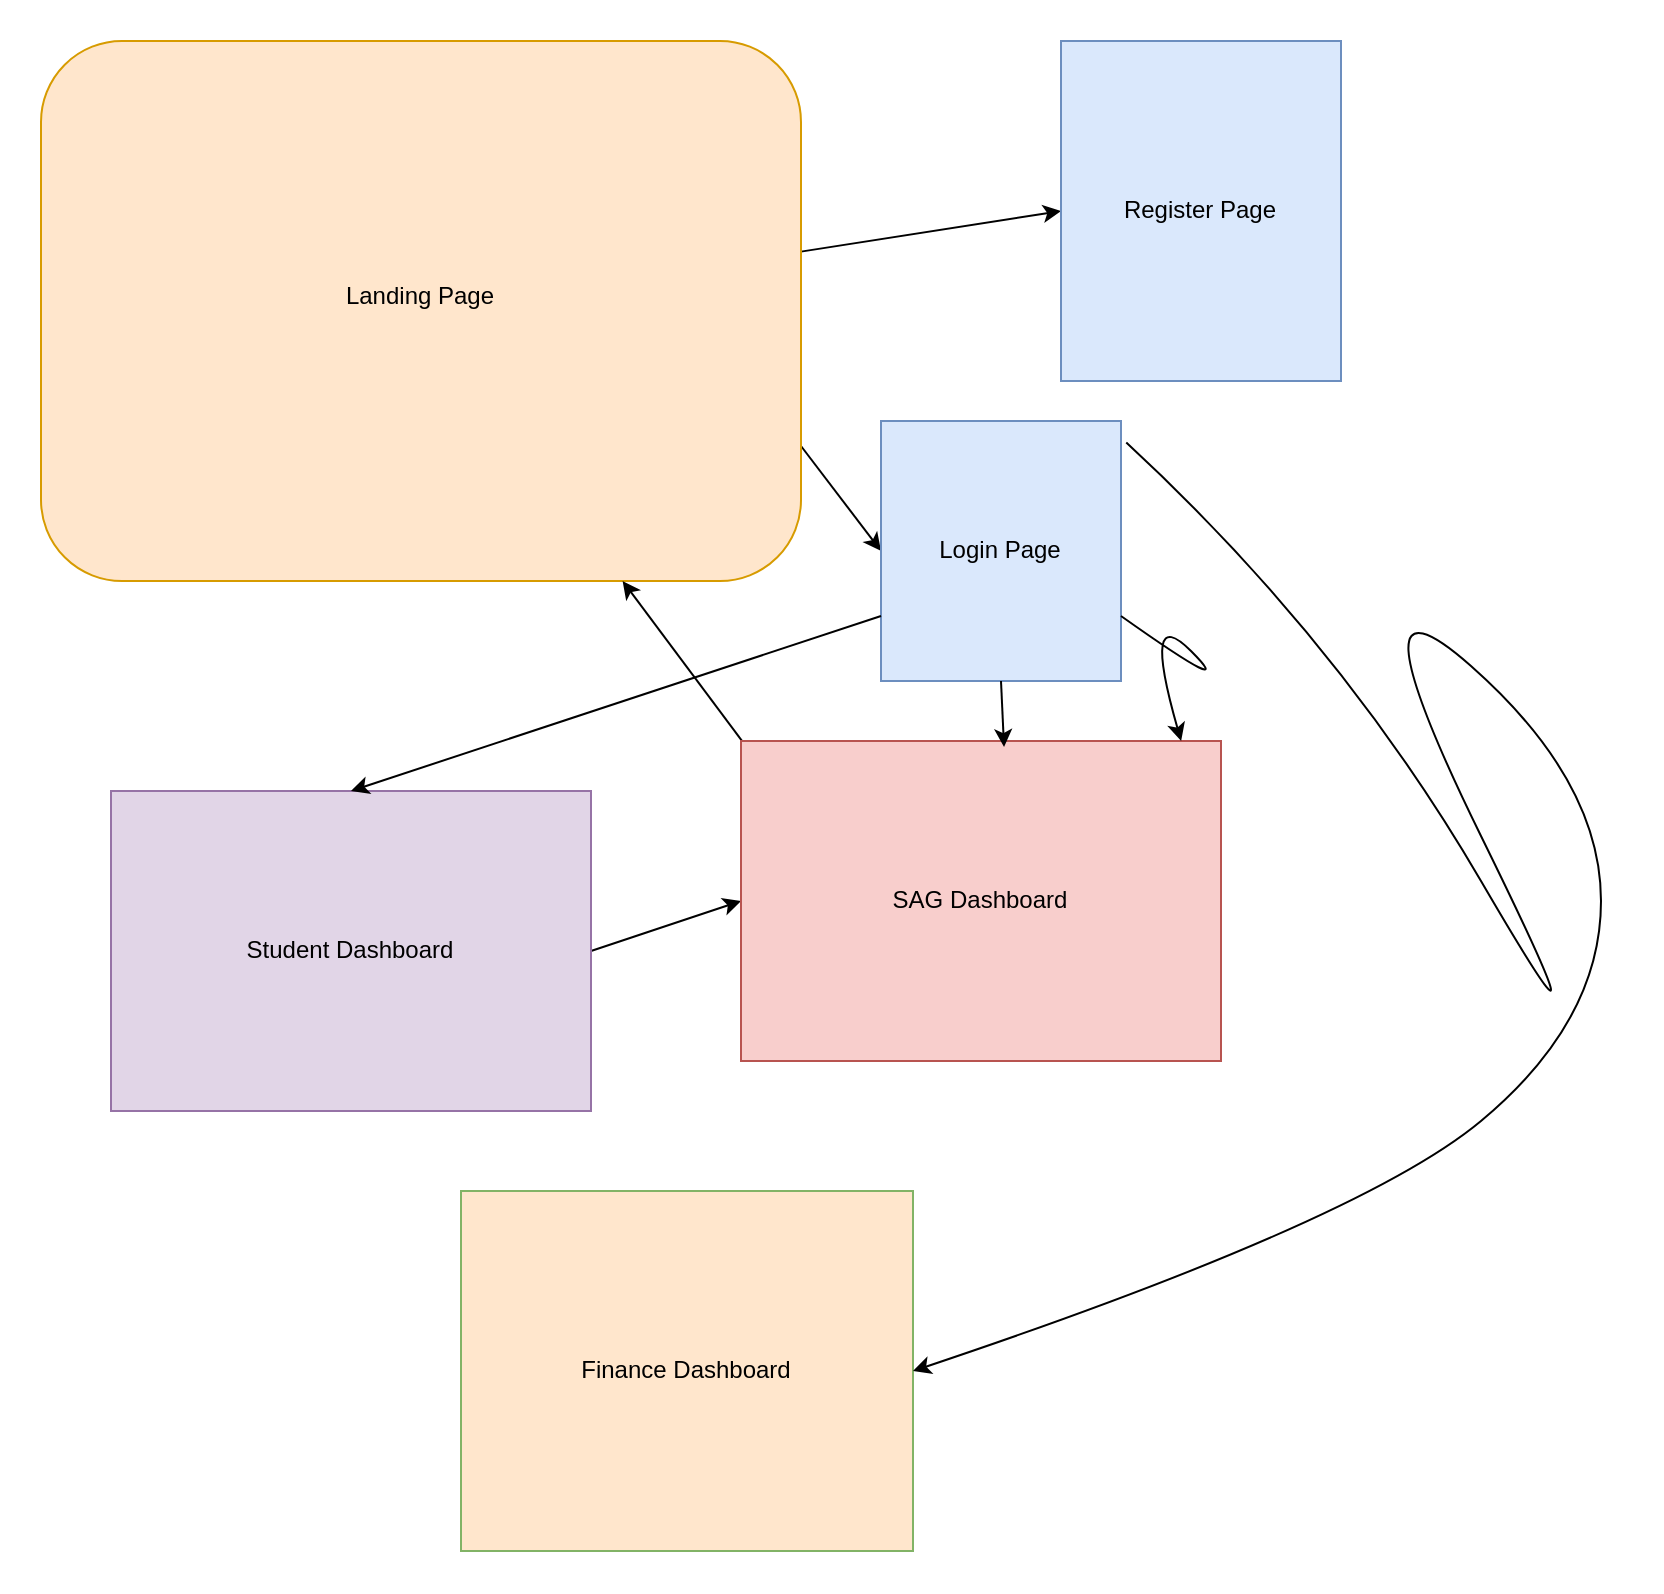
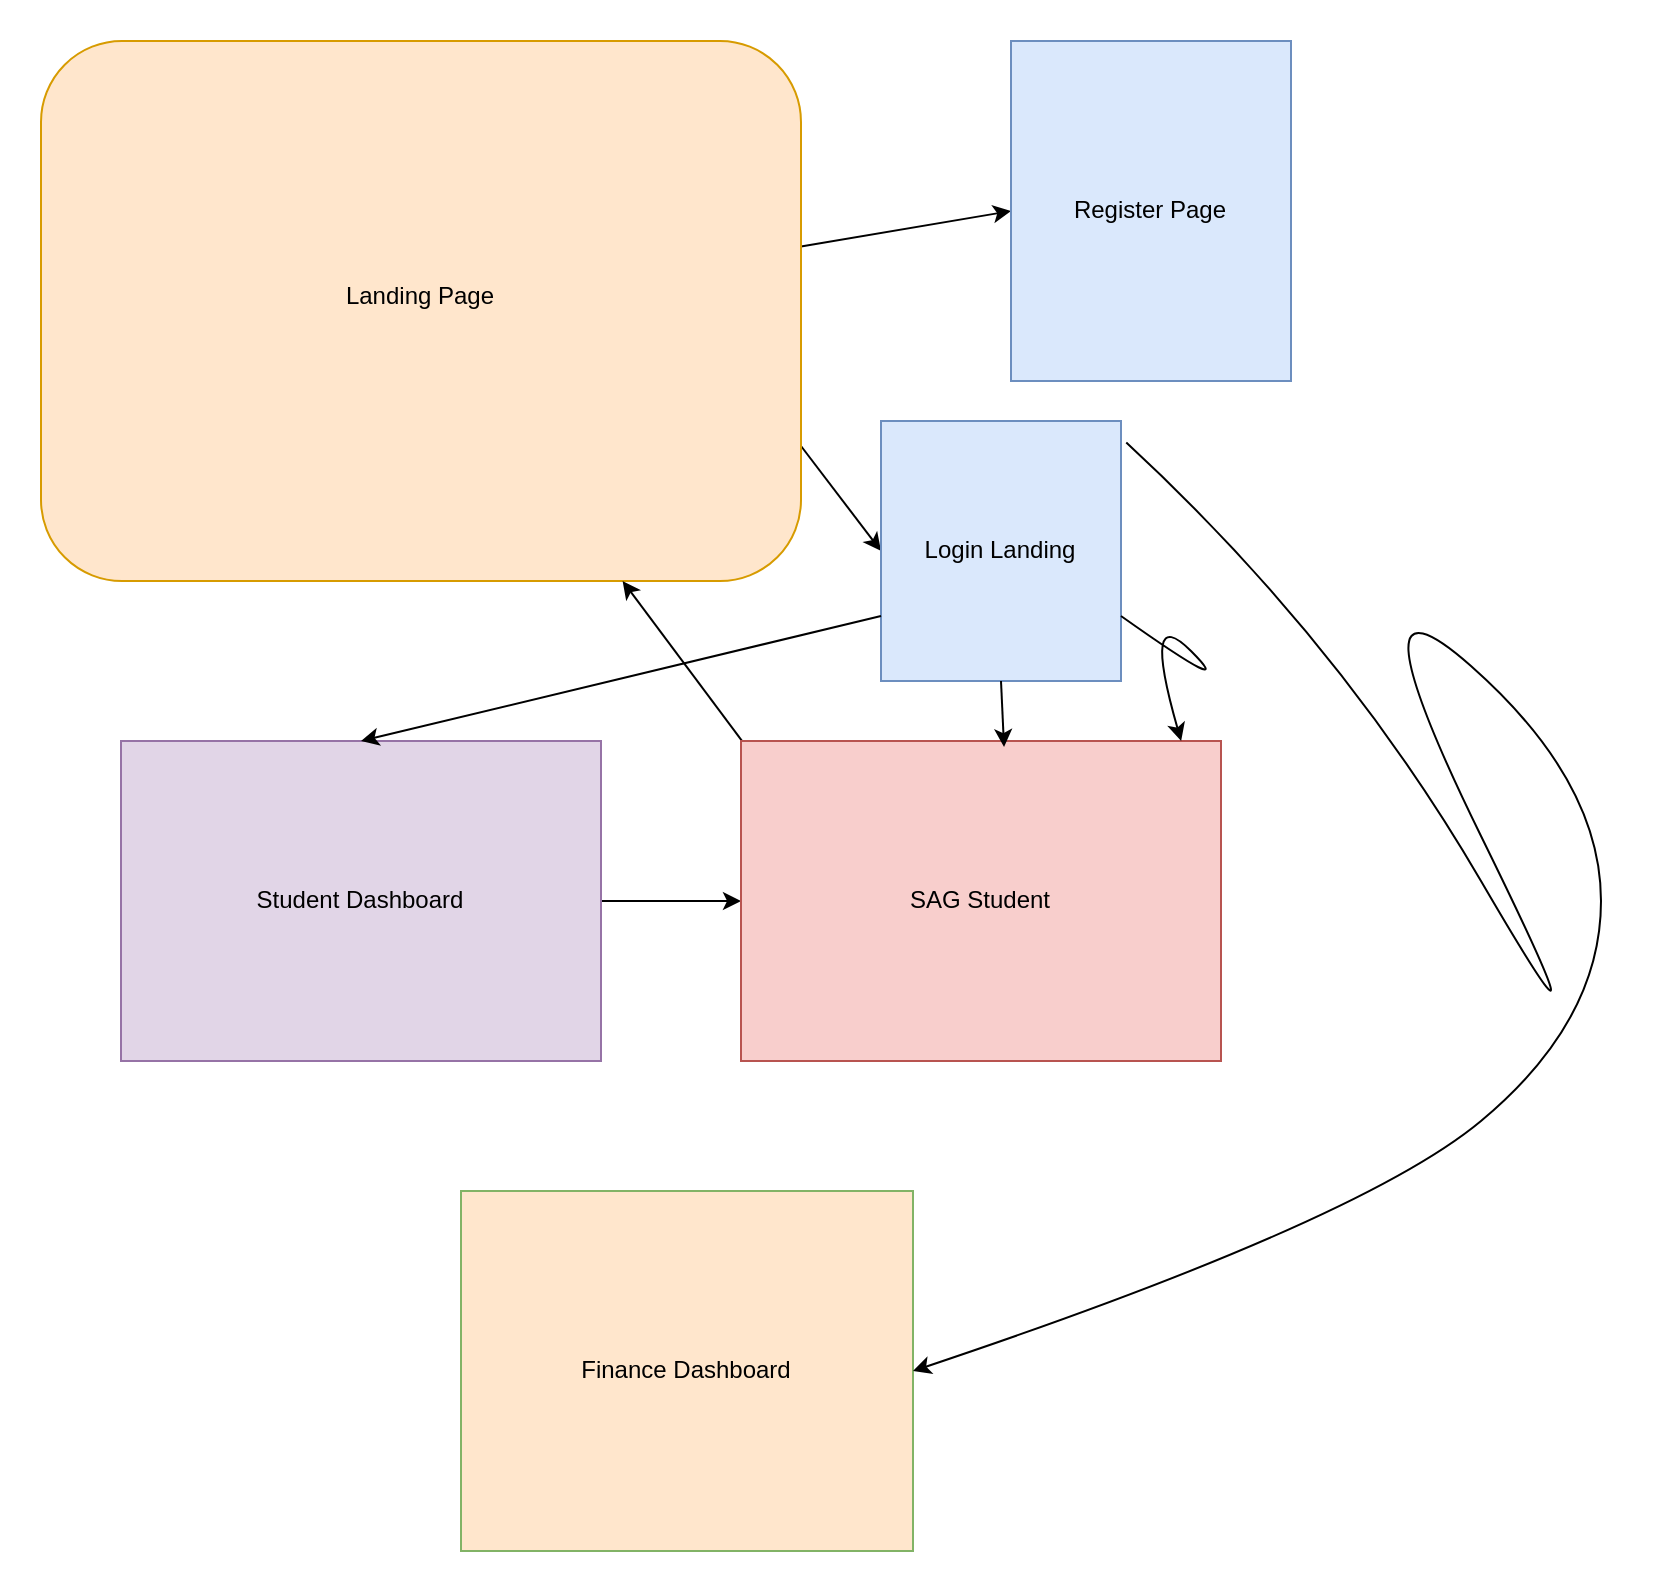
node "Register Page": moved (1201, 211) -> (1151, 211)
node "Login Page": label "Login Page" -> "Login Landing"
node "SAG Dashboard": label "SAG Dashboard" -> "SAG Student"
node "Student Dashboard": moved (351, 951) -> (361, 901)
